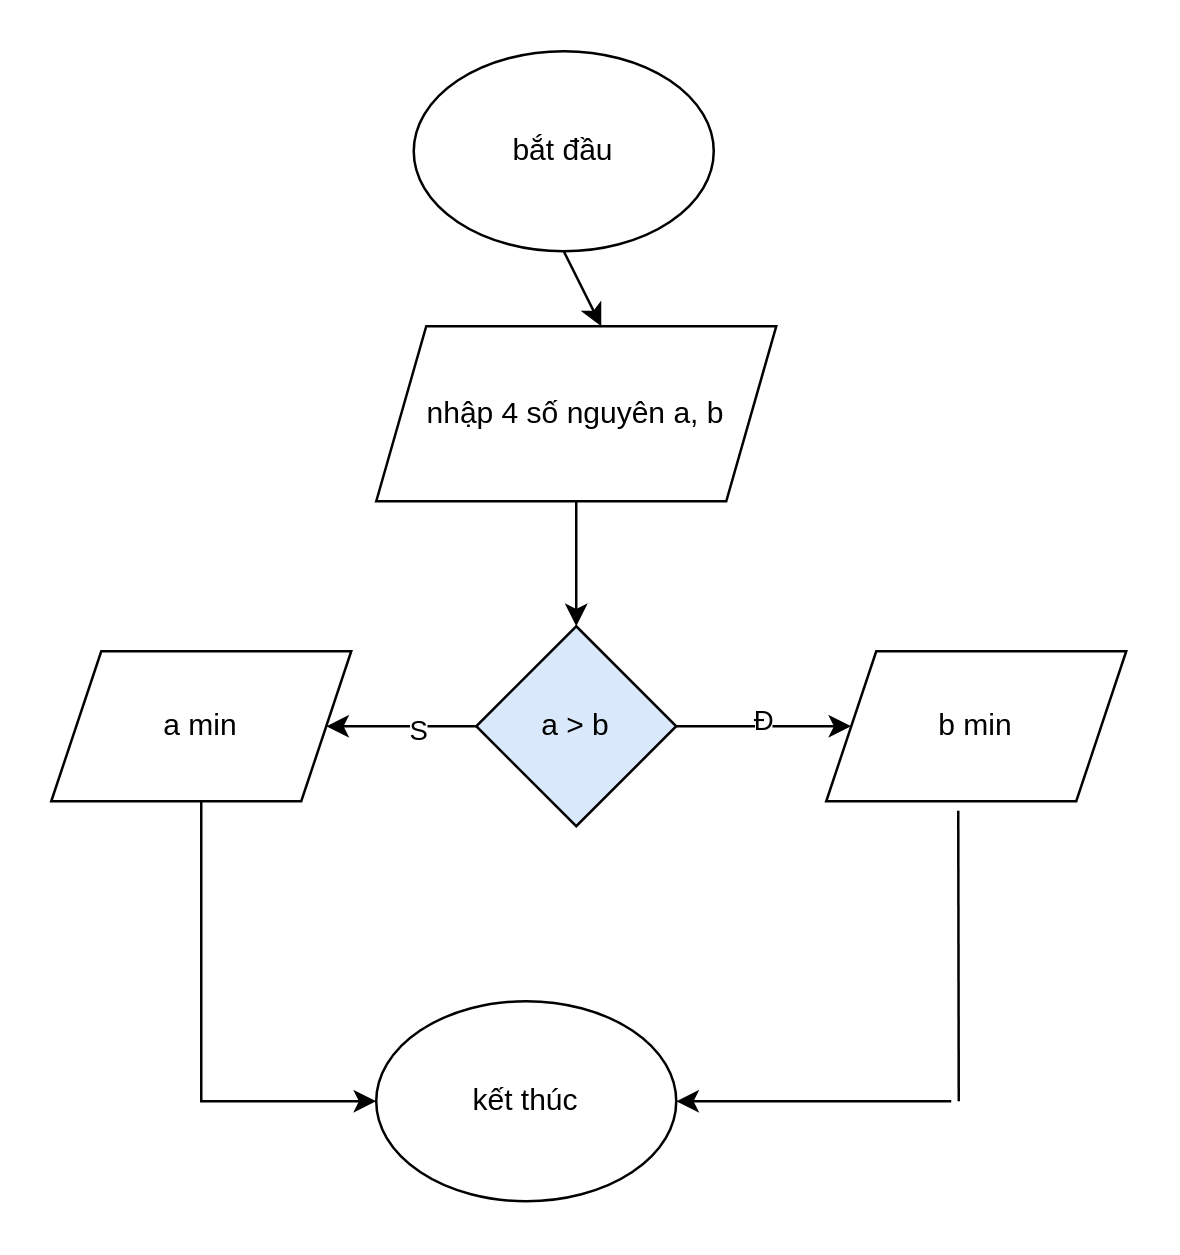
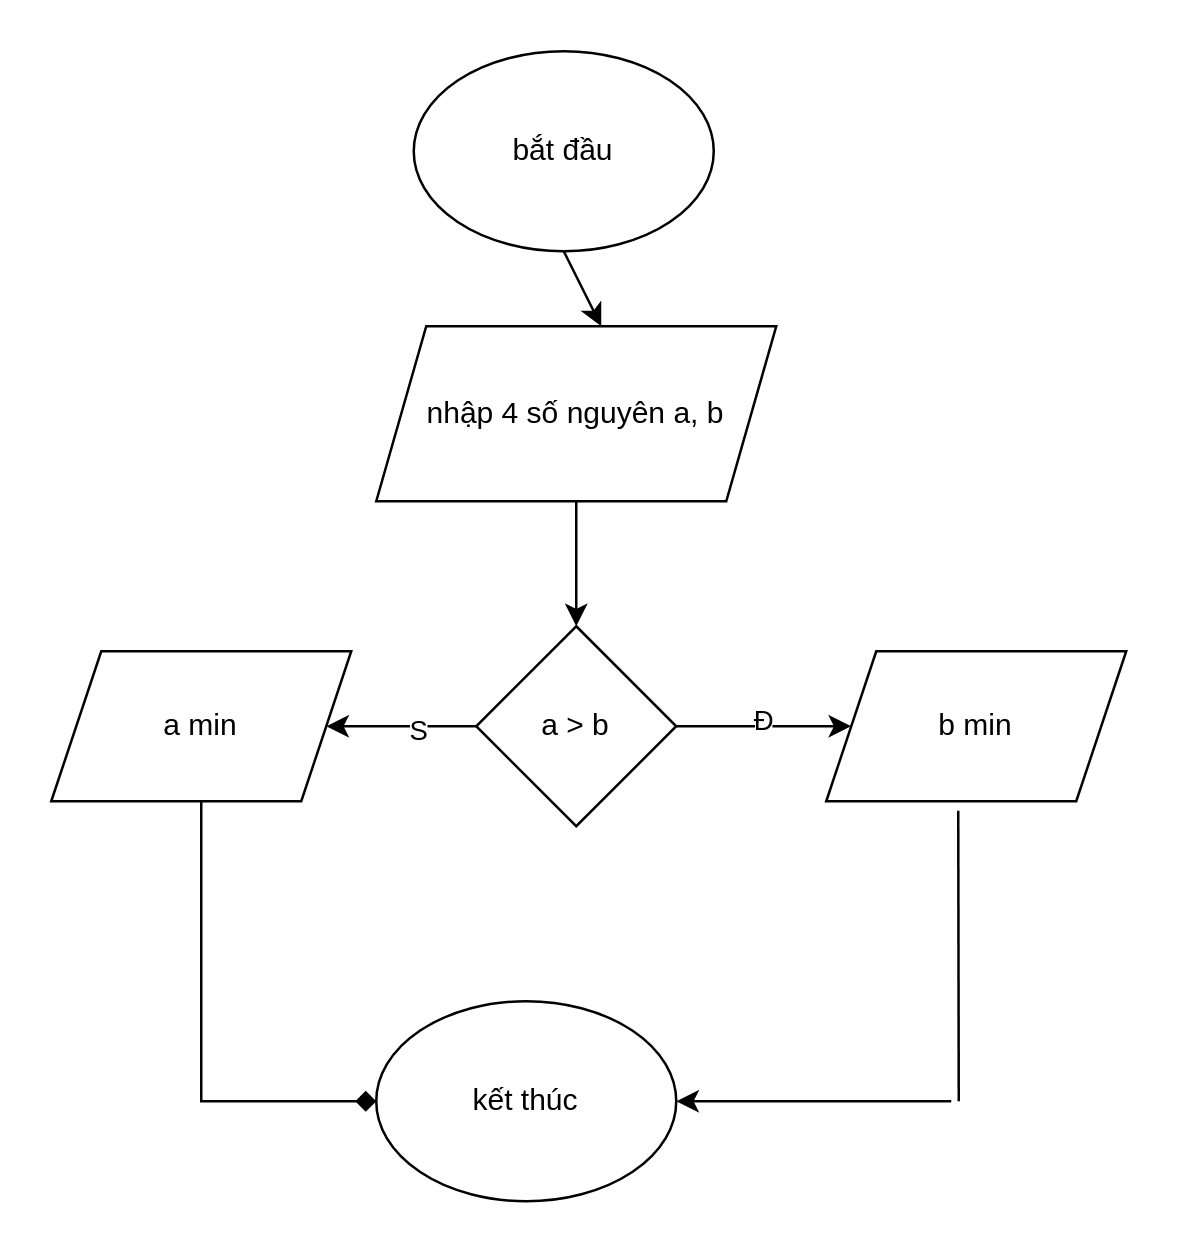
node "a > b": fillcolor #dae8fc -> #ffffff
edge "a min" -> "kết thúc": arrowhead classic -> diamond
